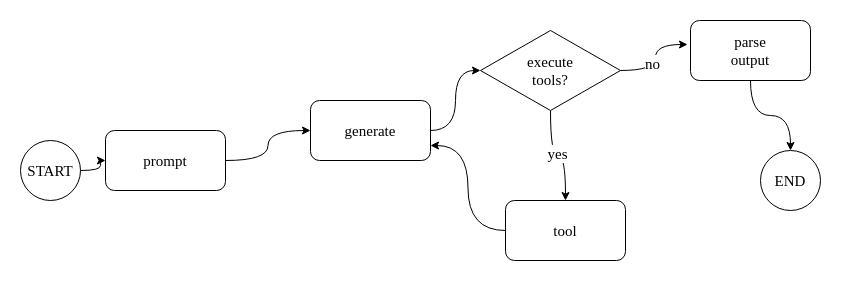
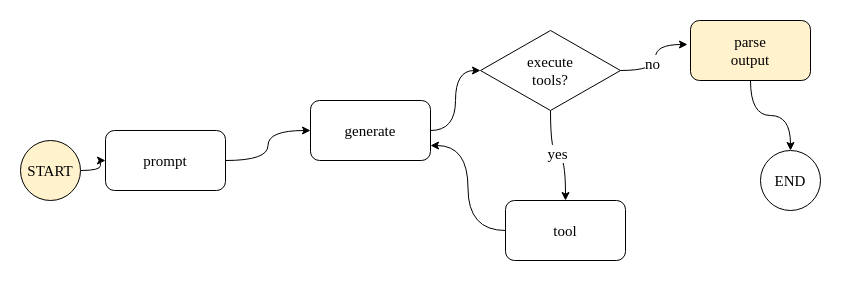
node "parse output": fillcolor #ffffff -> #fff2cc
node "START": fillcolor #ffffff -> #fff2cc
